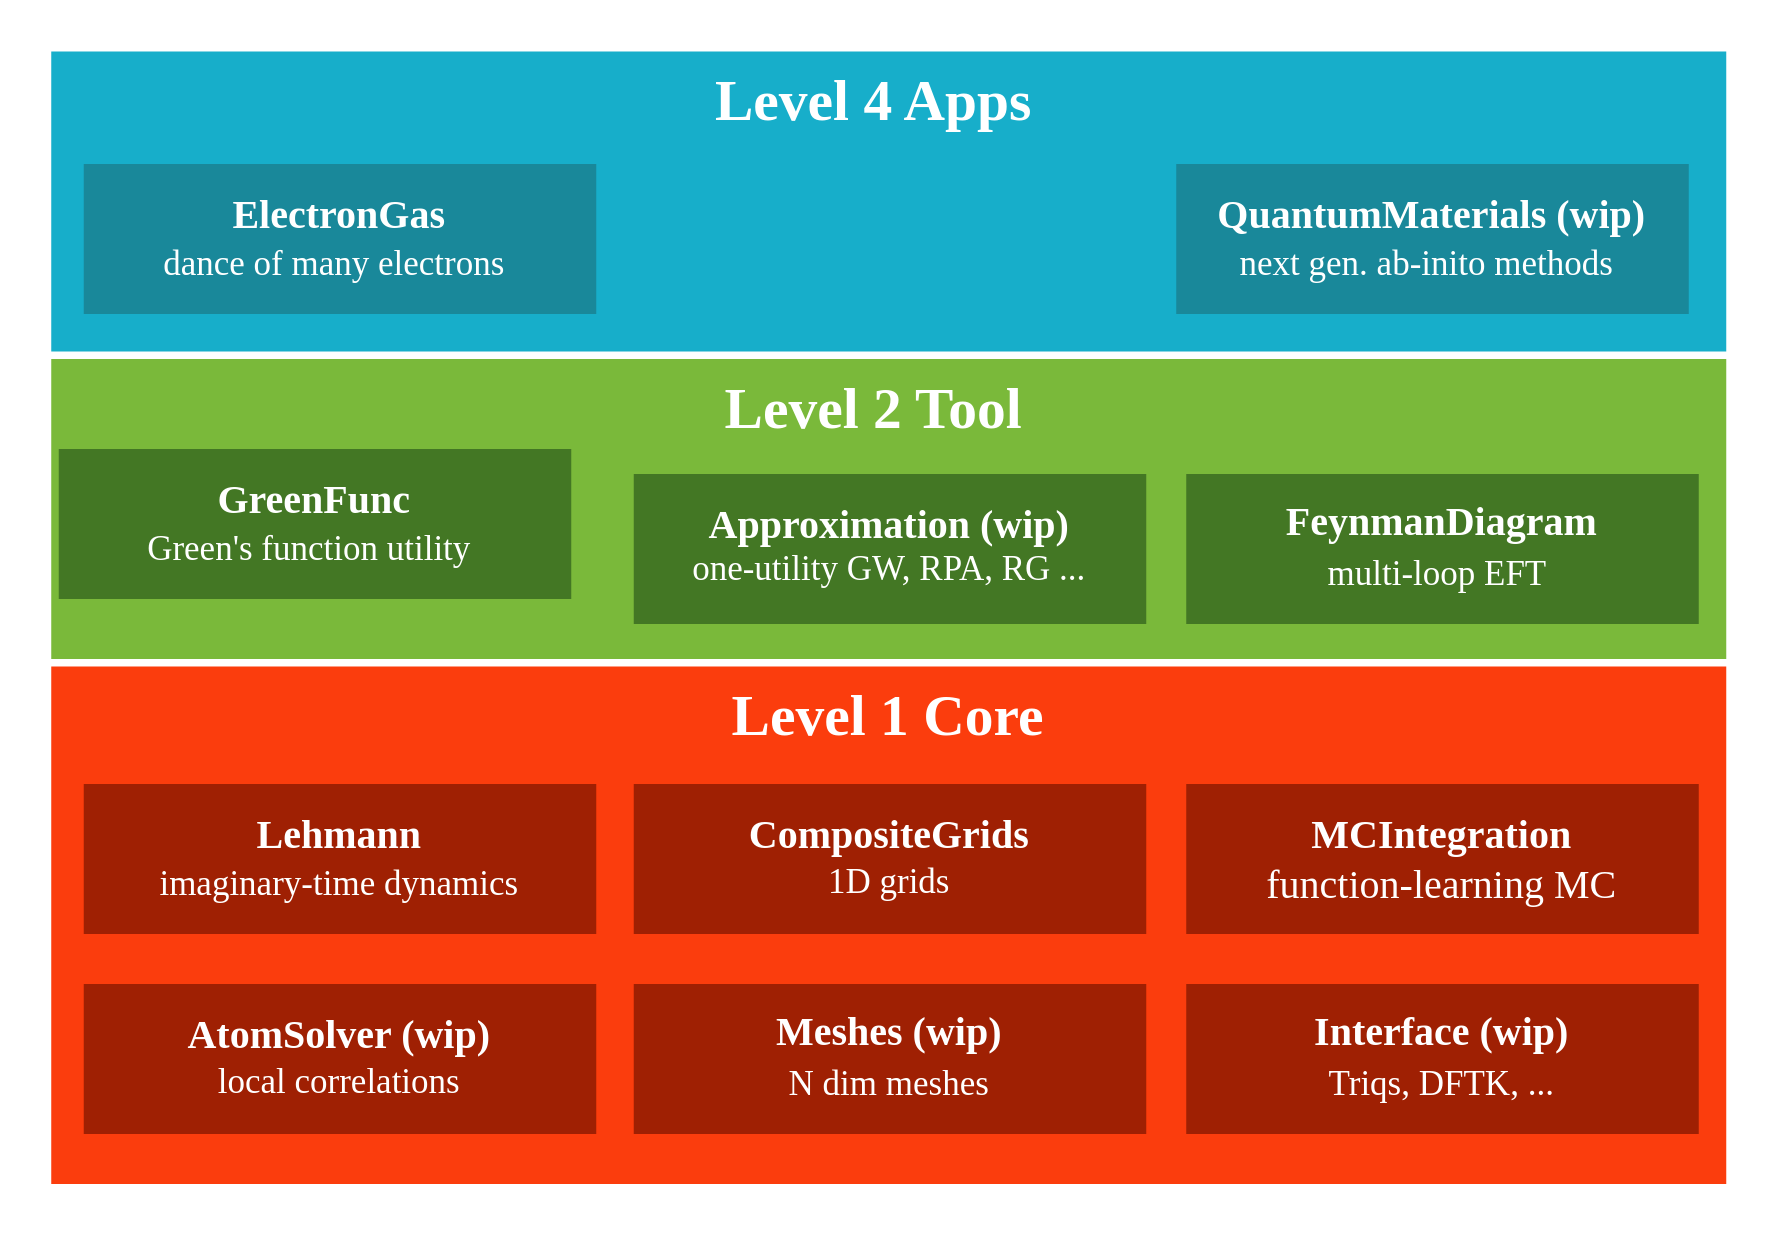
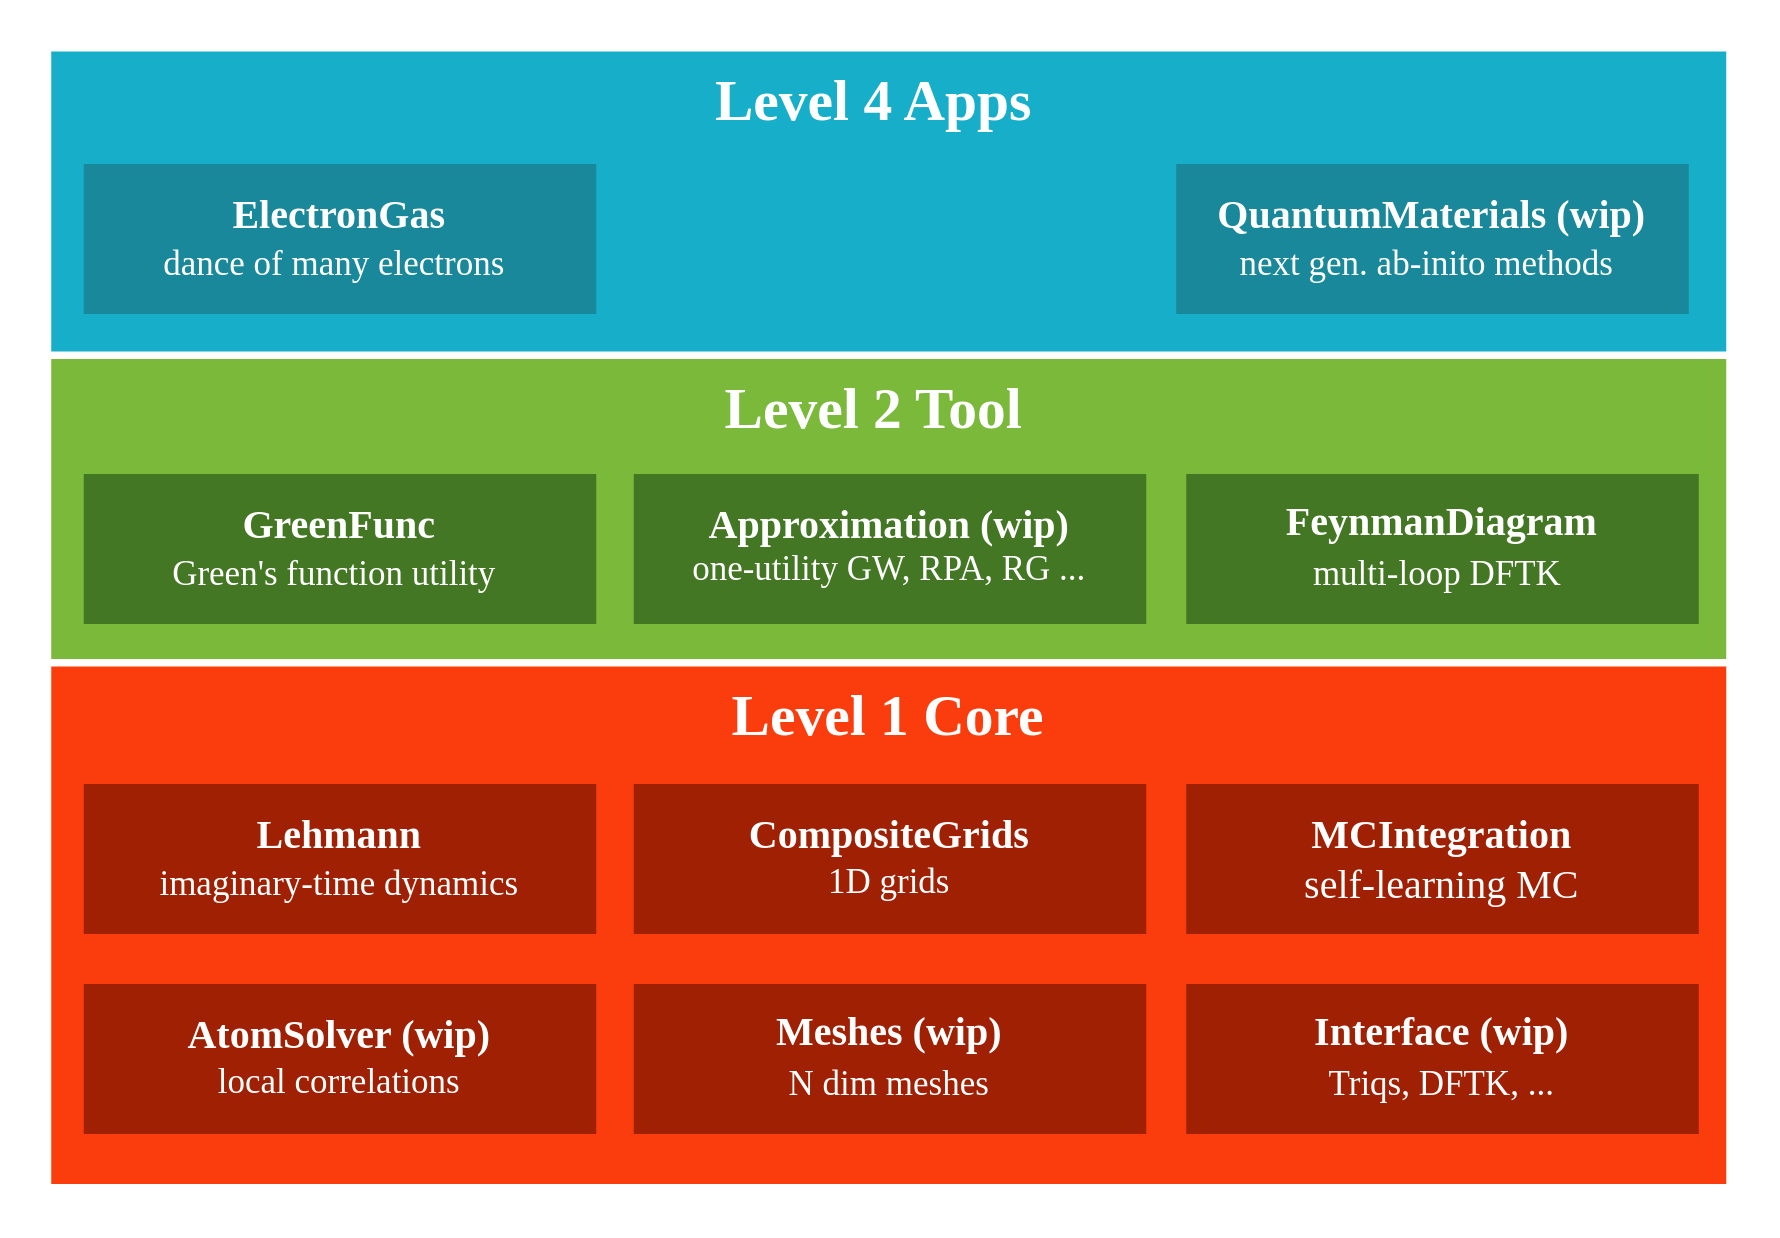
node "GreenFunc Green's function utility": moved (315, 524) -> (340, 549)
node "FeynmanDiagram multi-loop EFT": label "FeynmanDiagram multi-loop EFT" -> "FeynmanDiagram multi-loop DFTK"
node "MCIntegration function-learning MC": label "MCIntegration function-learning MC" -> "MCIntegration self-learning MC"
